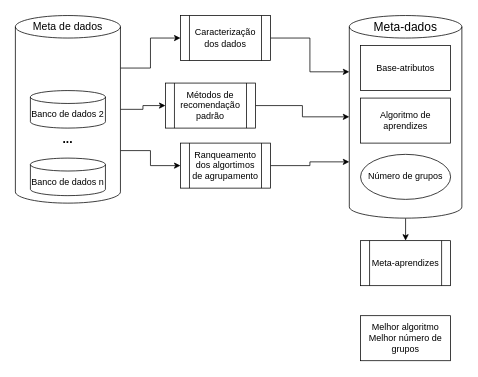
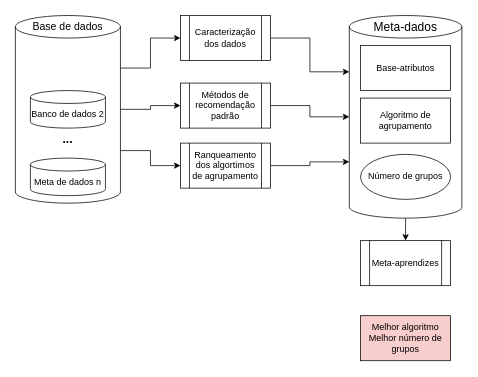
node "Meta de dados": label "Meta de dados" -> "Base de dados"
node "Métodos de recomendação padrão": moved (210, 105) -> (225, 105)
node "Algoritmo de aprendizes": label "Algoritmo de aprendizes" -> "Algoritmo de agrupamento"
node "Banco de dados n": label "Banco de dados n" -> "Meta de dados n"
node "Melhor algoritmo Melhor número de grupos": fillcolor #ffffff -> #f8cecc
